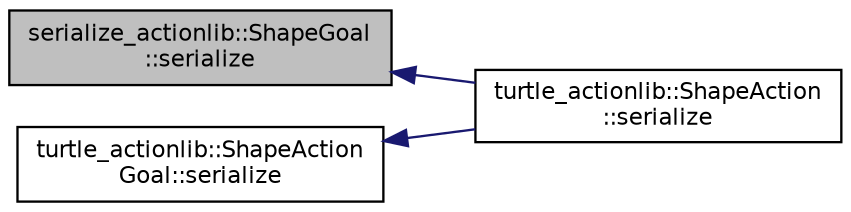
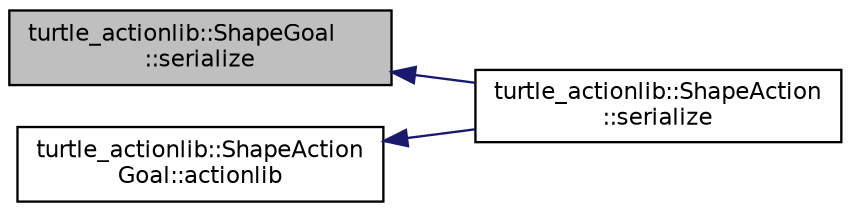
node "serialize_actionlib::ShapeGoal ::serialize": label "serialize_actionlib::ShapeGoal ::serialize" -> "turtle_actionlib::ShapeGoal ::serialize"
node "turtle_actionlib::ShapeAction Goal::serialize": label "turtle_actionlib::ShapeAction Goal::serialize" -> "turtle_actionlib::ShapeAction Goal::actionlib"
